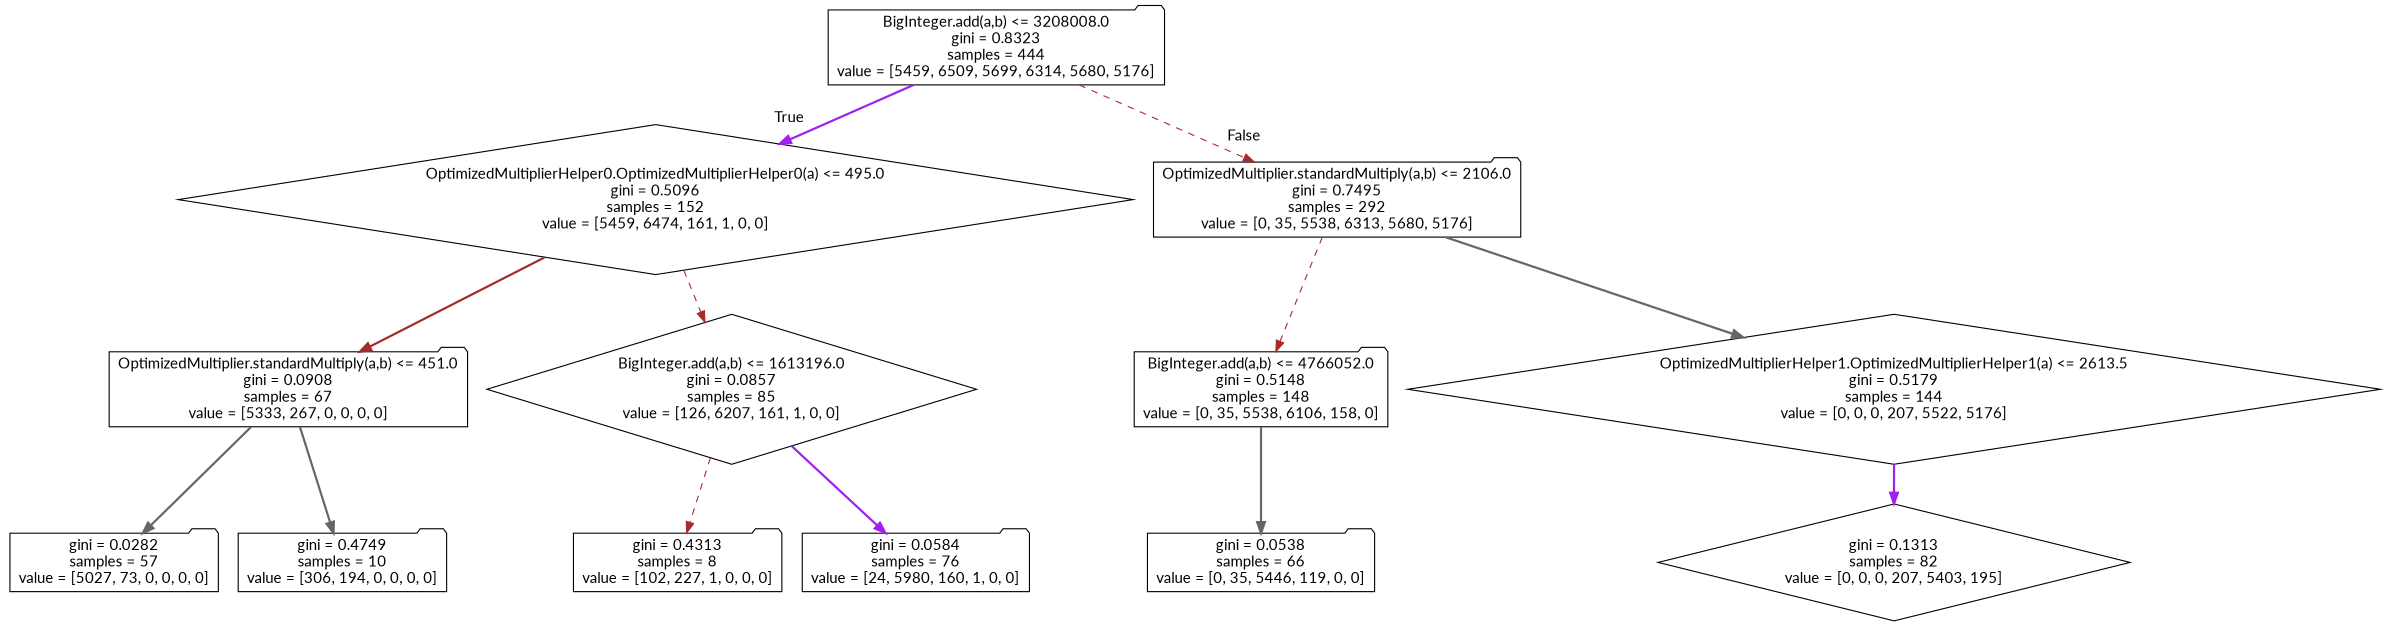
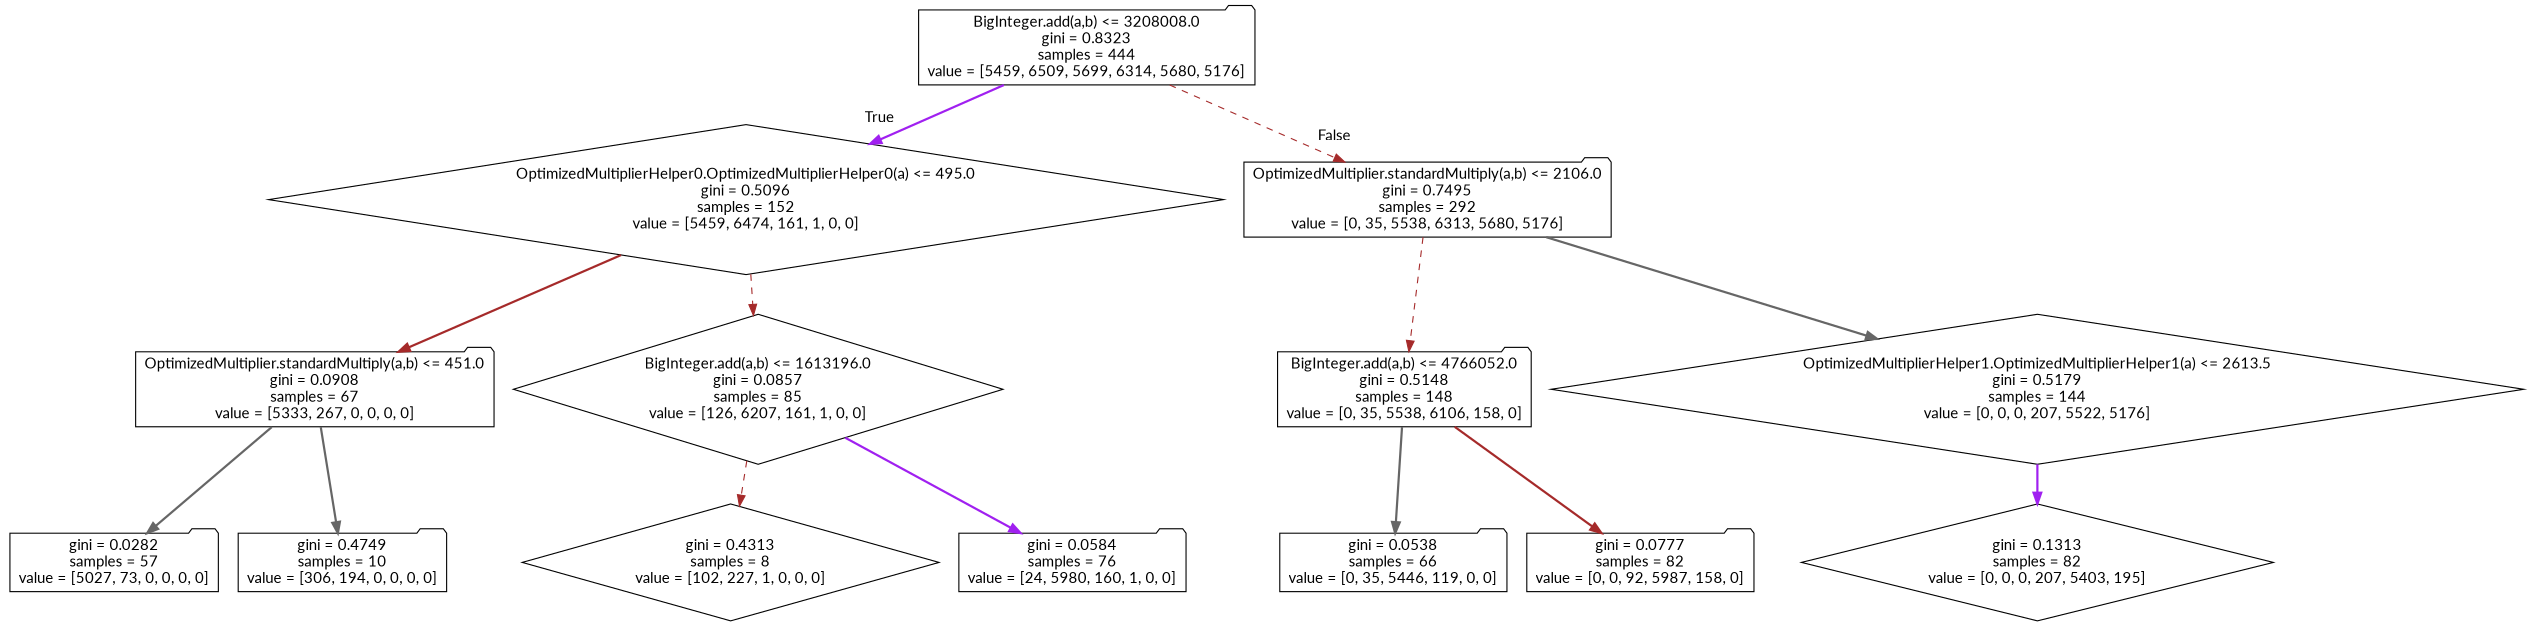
node "gini = 0.4313 samples = 8 value = [102, 227, 1, 0, 0, 0]": shape folder -> diamond
node "gini = 0.0777 samples = 82 value = [0, 0, 92, 5987, 158, 0]": added
